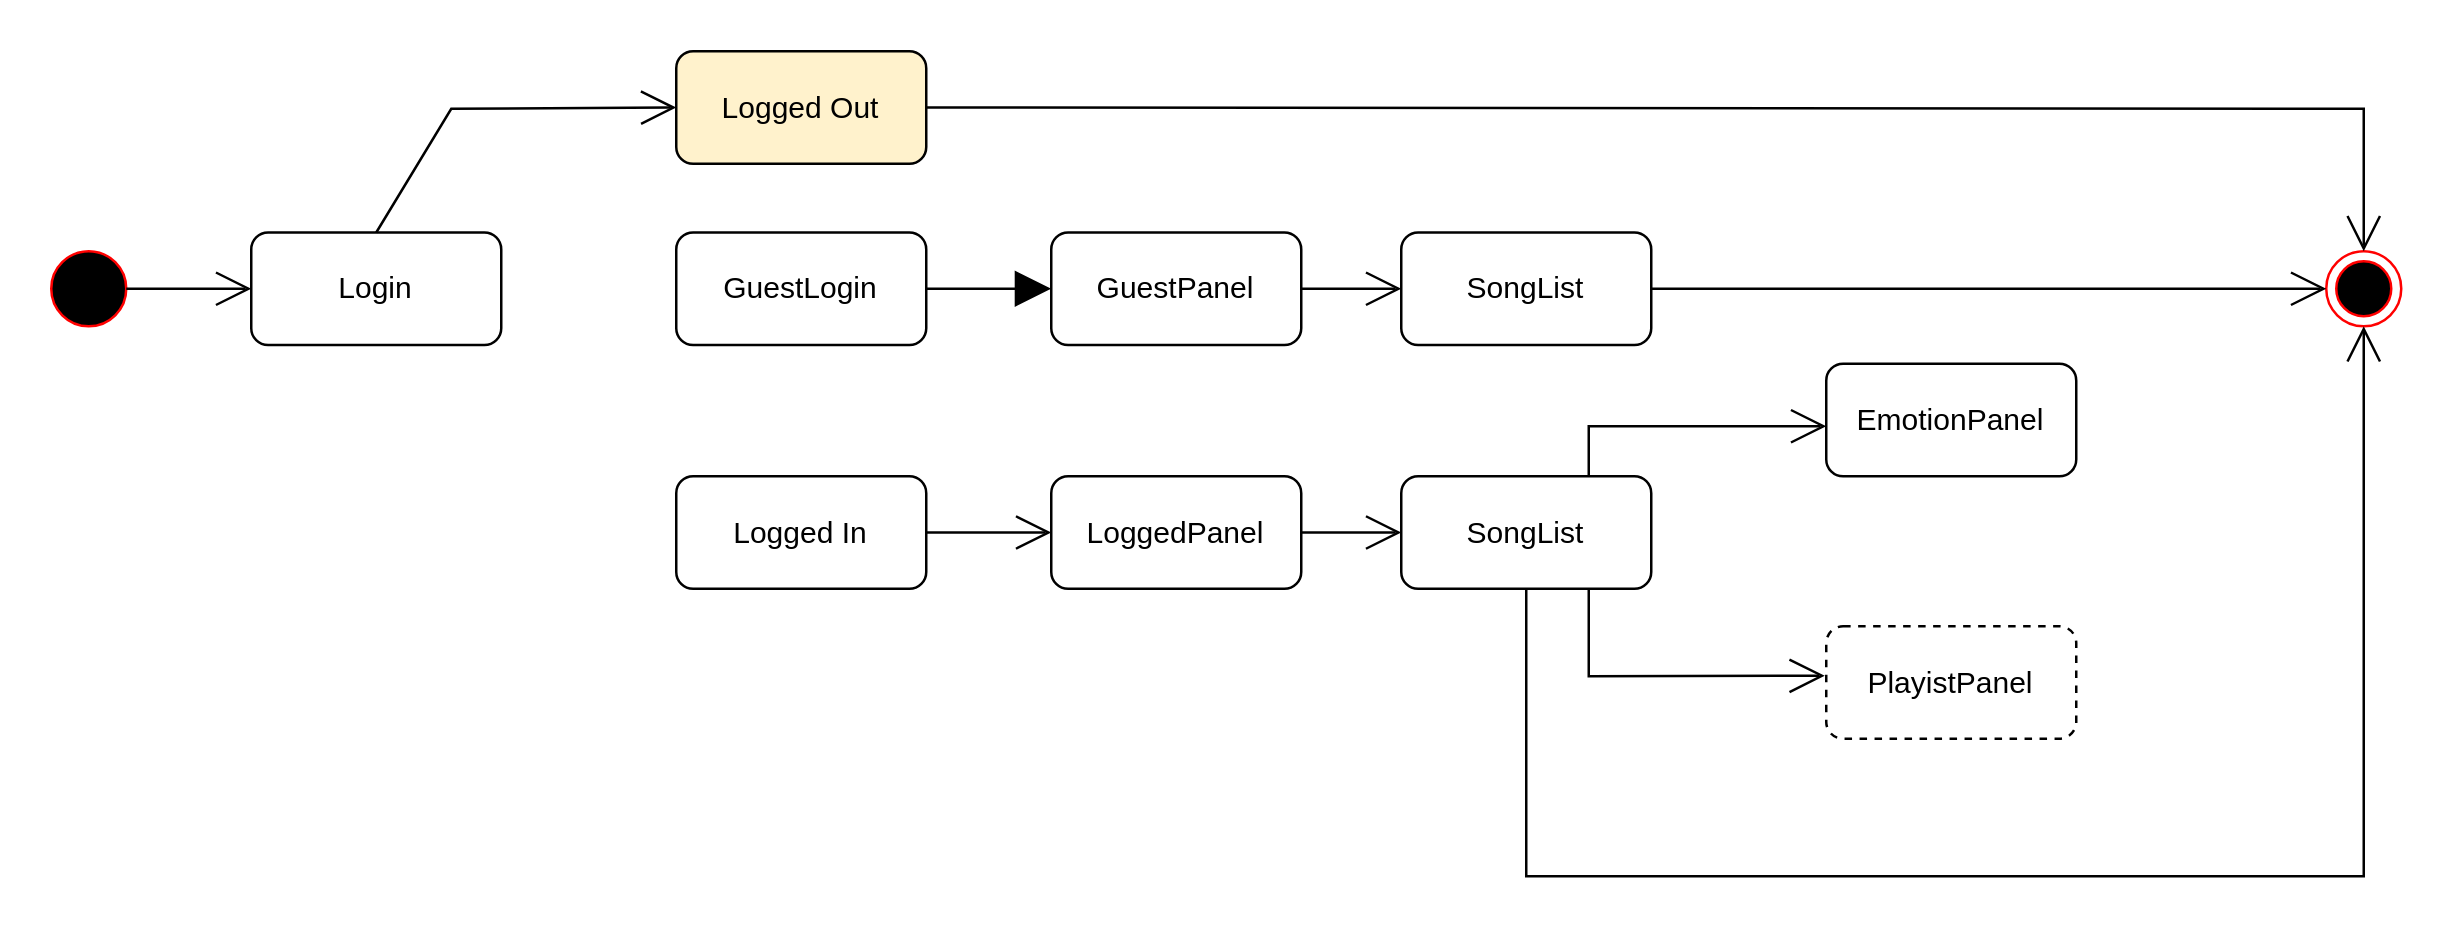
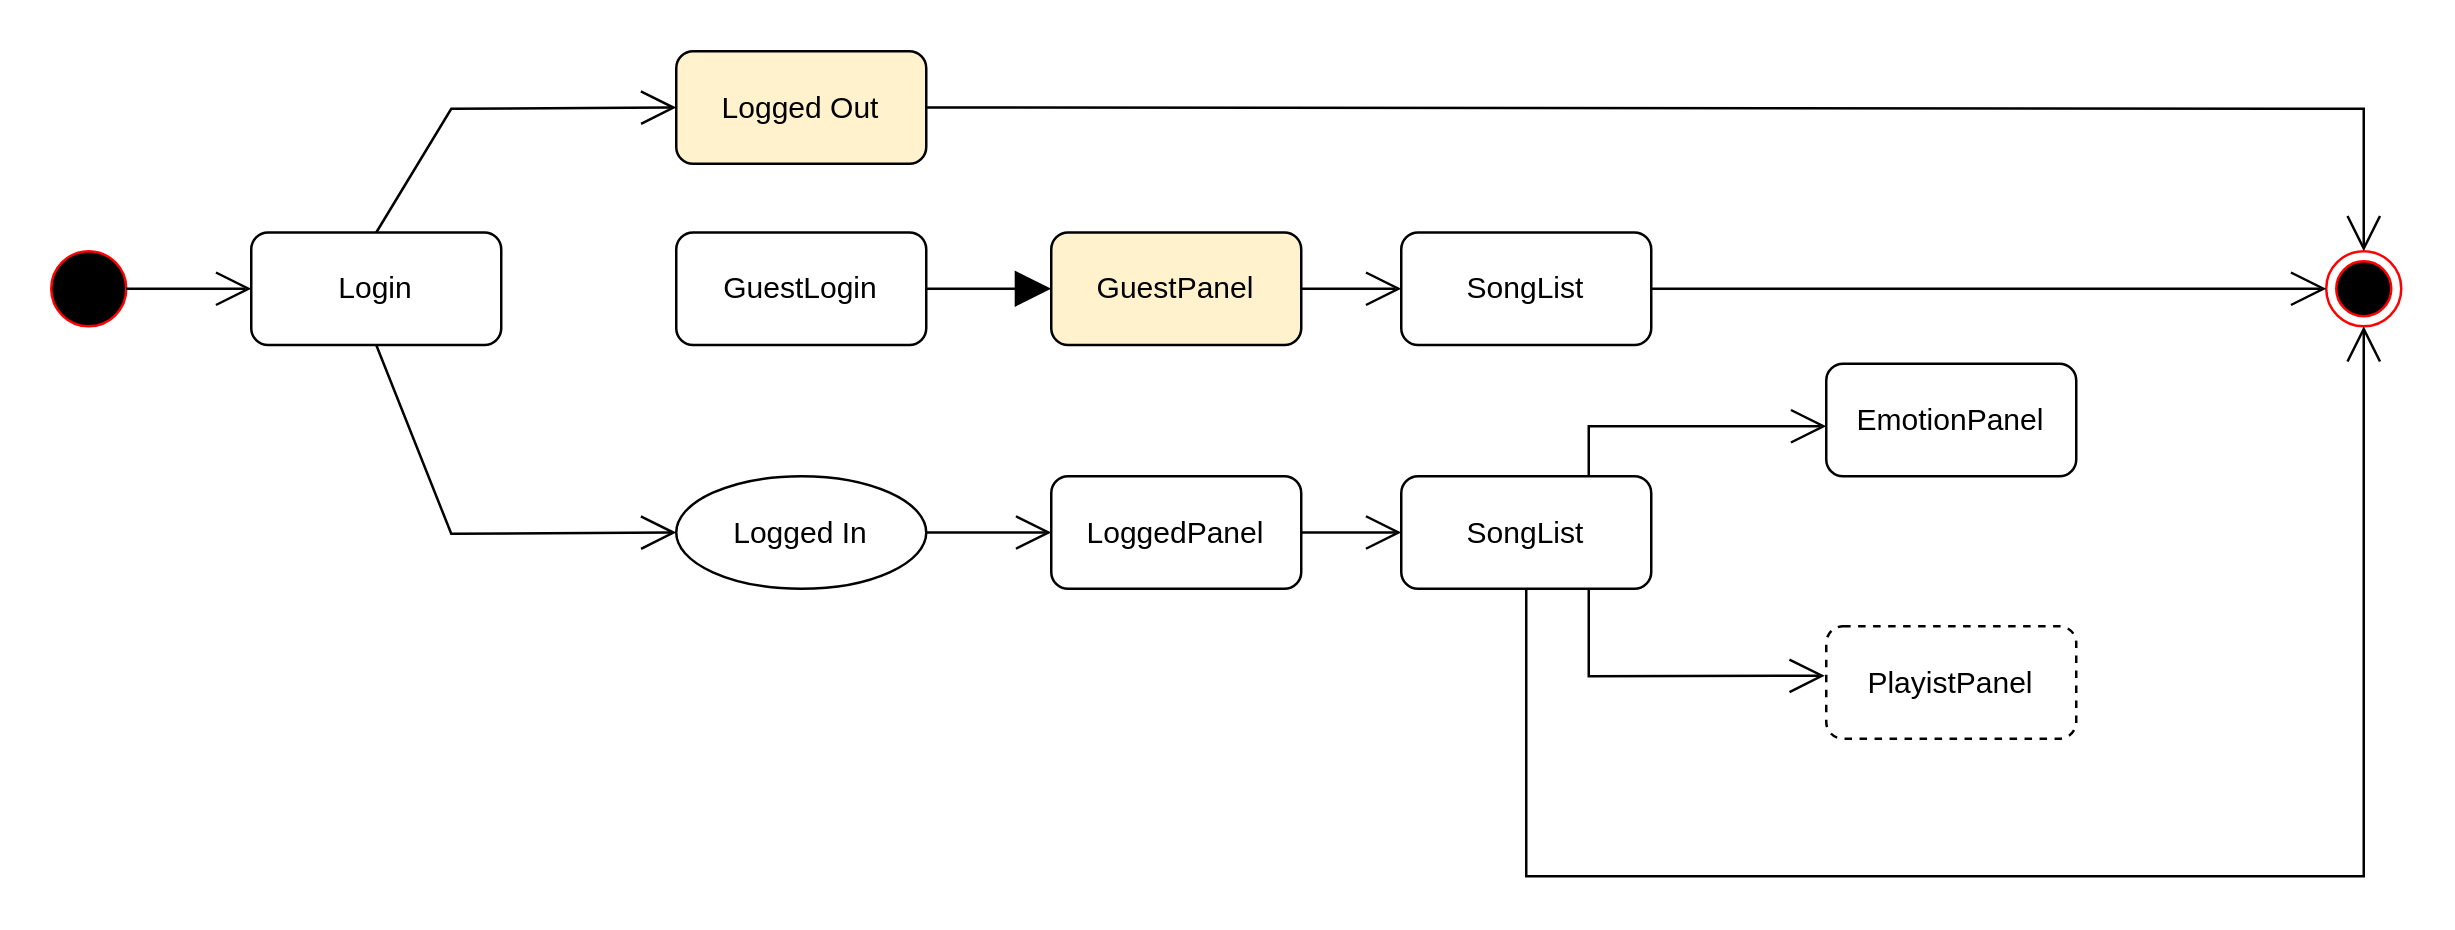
node "GuestPanel": fillcolor #ffffff -> #fff2cc
node "Logged In": shape rounded rectangle -> ellipse
edge "Login" -> "Logged In": added
